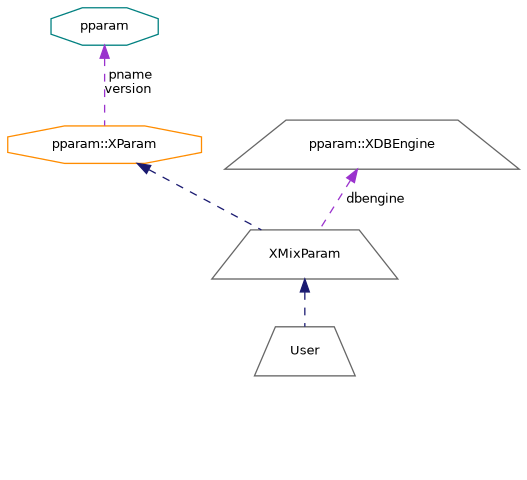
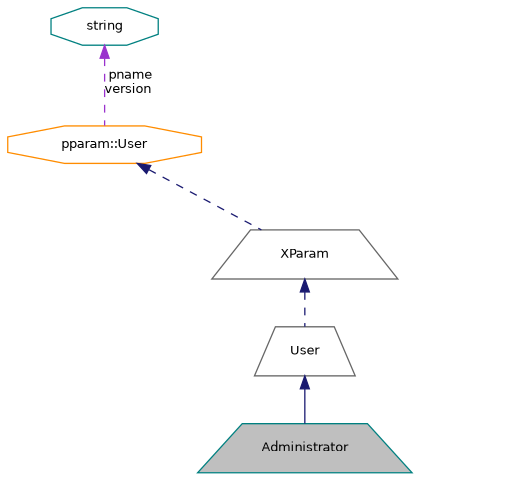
node "pparam": label "pparam" -> "string"
node "pparam::XParam": label "pparam::XParam" -> "pparam::User"
node "pparam::XDBEngine": removed
node "XMixParam": label "XMixParam" -> "XParam"
node "Administrator": added
